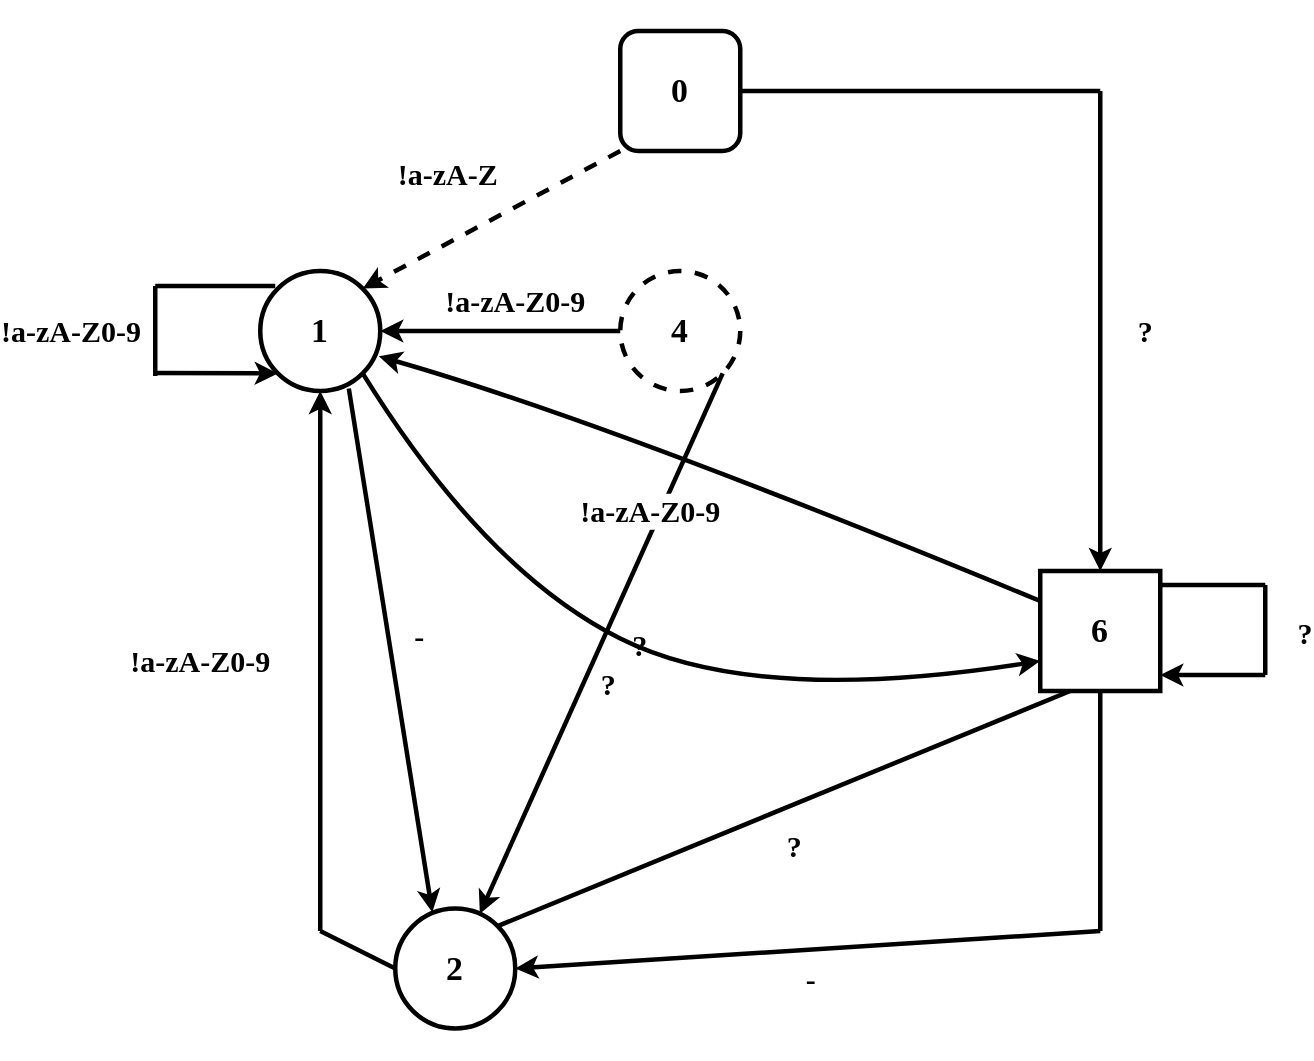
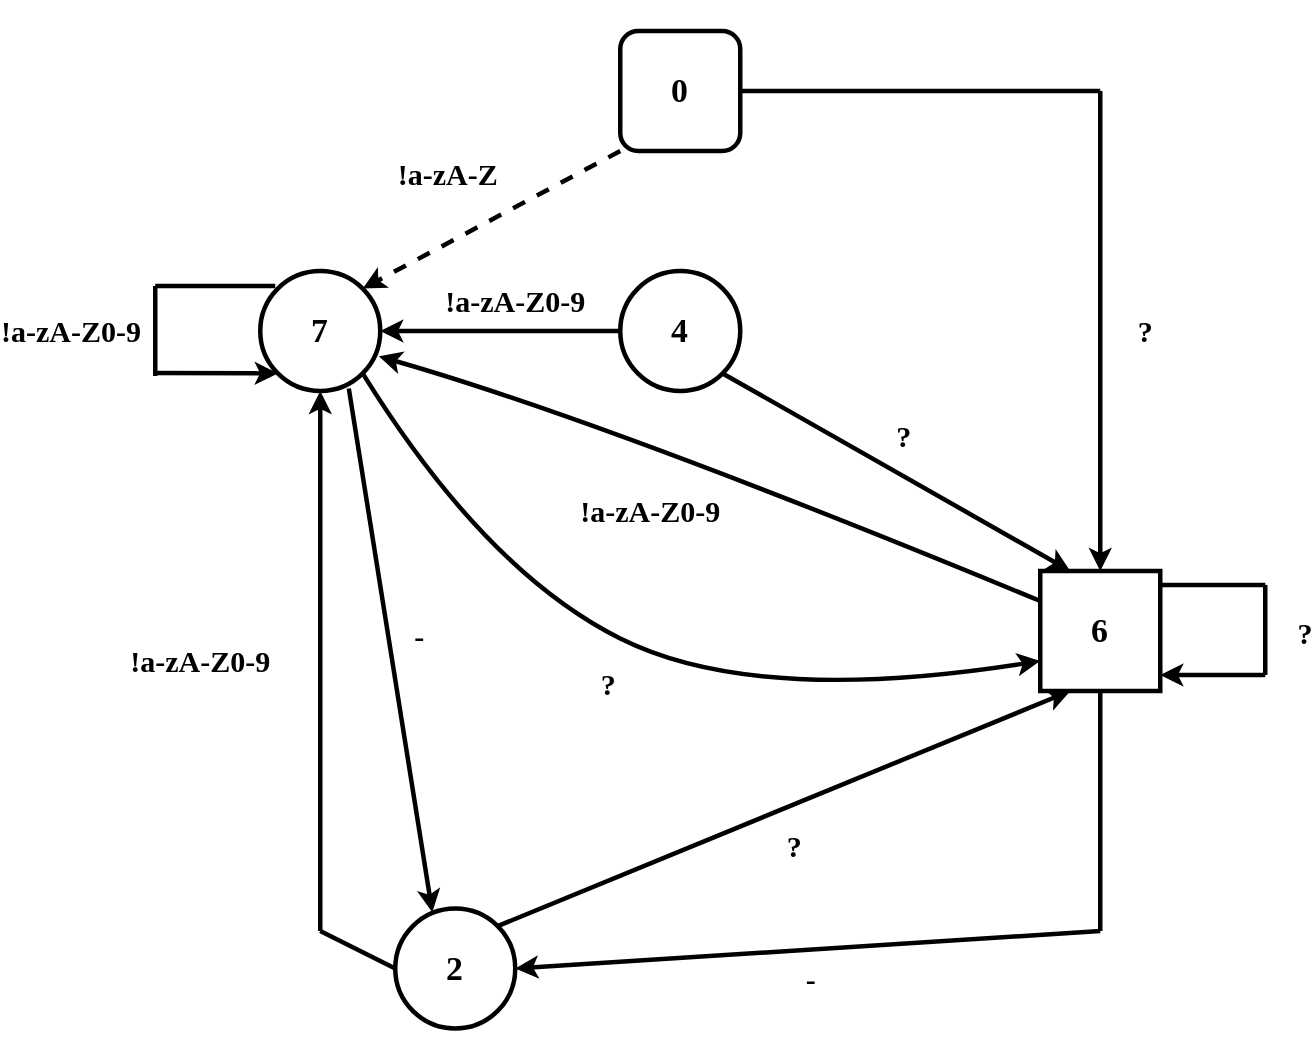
node "1": label "1" -> "7"
node "4": style dashed -> solid
edge "6" -- "2": arrowhead none -> classic
edge "4" -> "2": now "4" -> "6"
